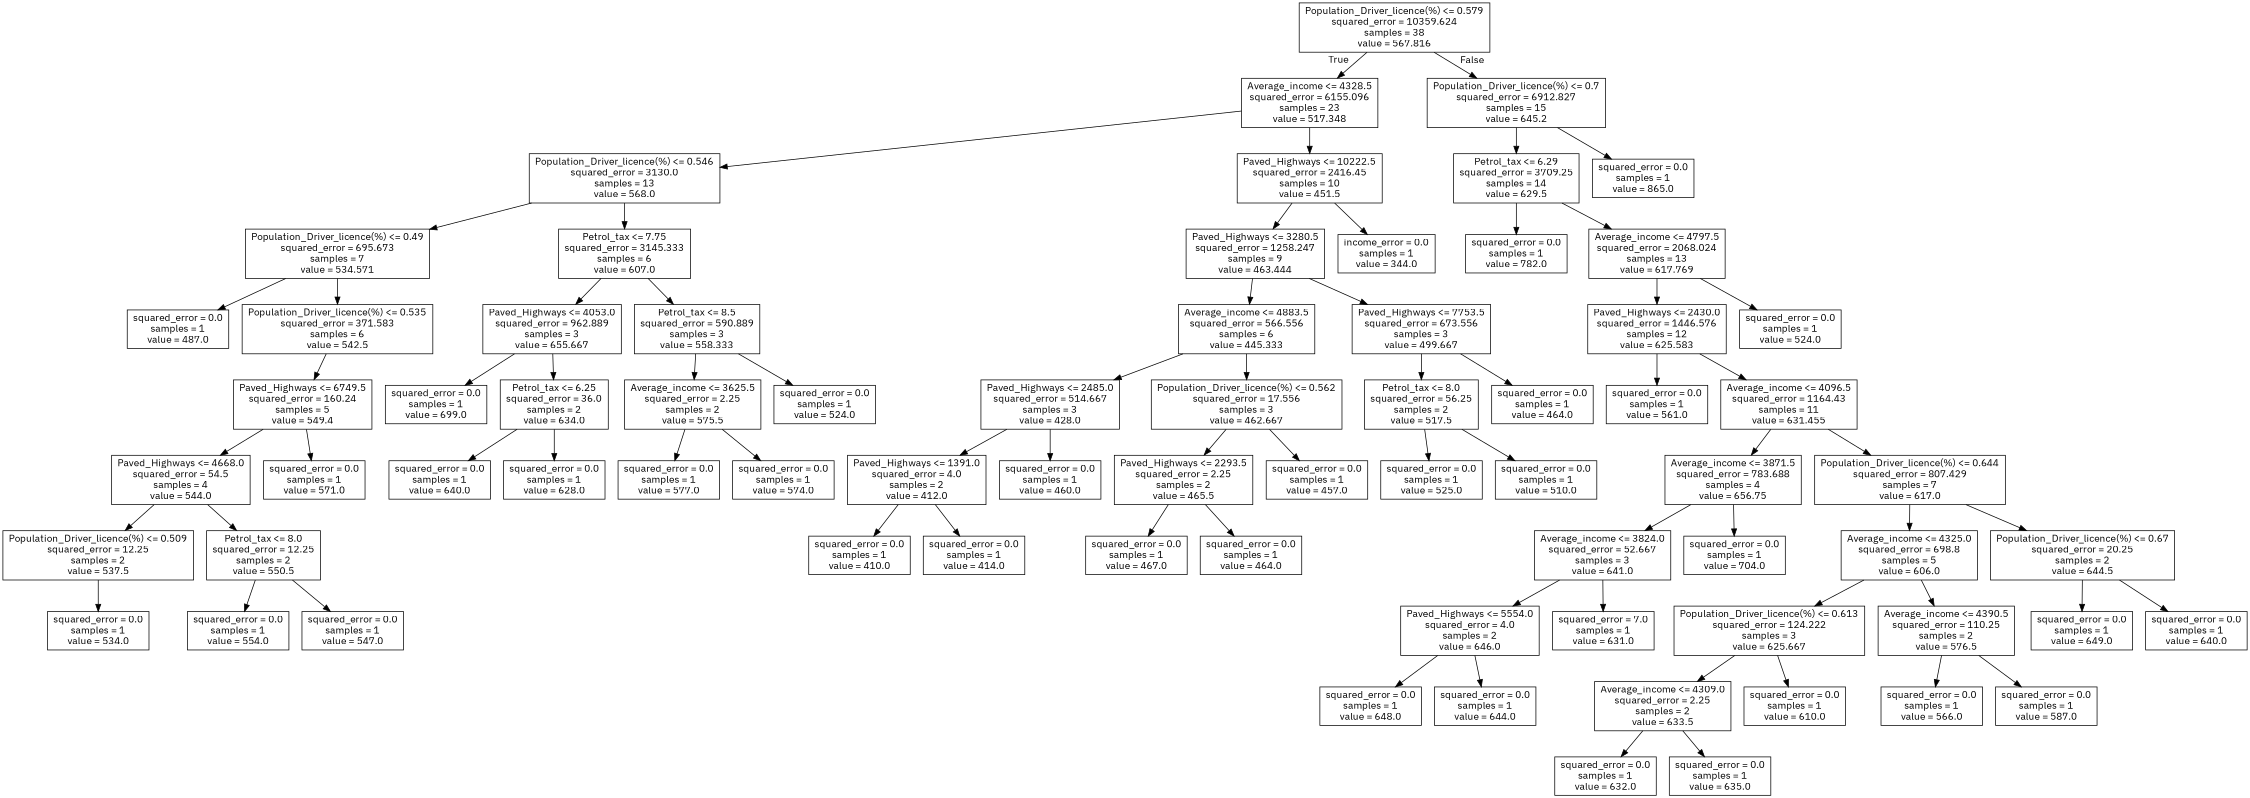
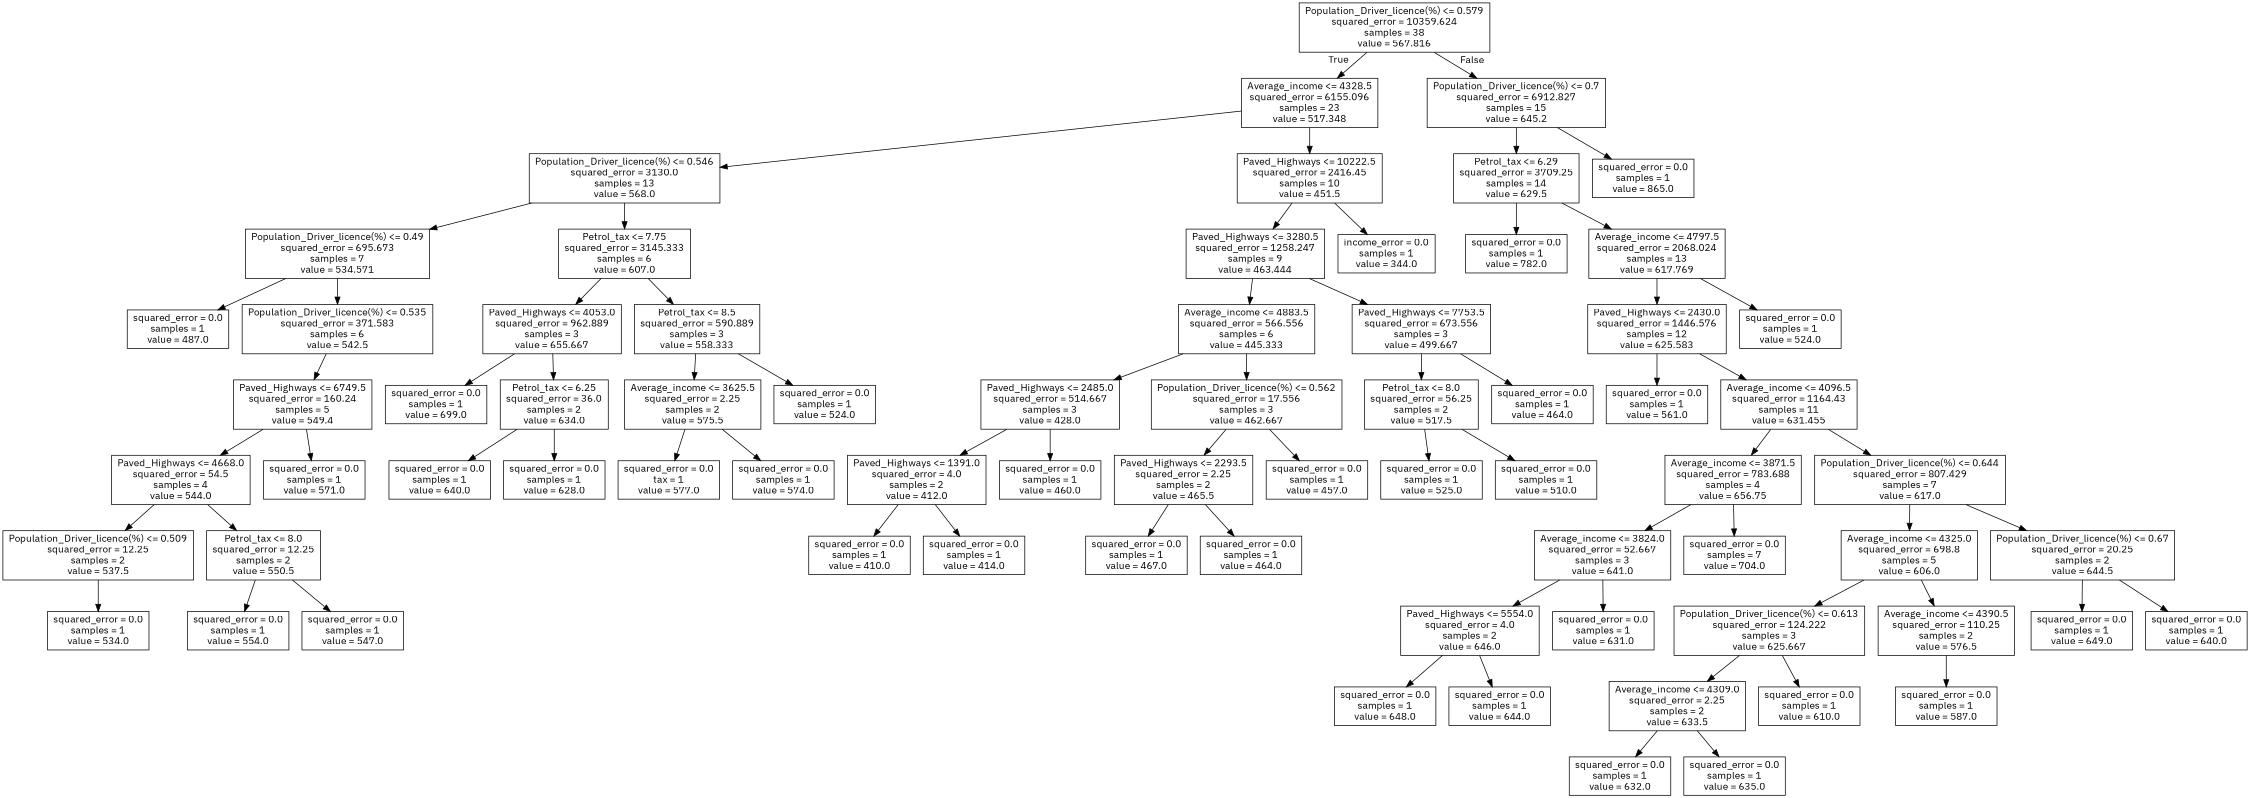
node "squared_error = 0.0 samples = 1 value = 577.0": label "squared_error = 0.0 samples = 1 value = 577.0" -> "squared_error = 0.0 tax = 1 value = 577.0"
node "squared_error = 0.0 samples = 1 value = 704.0": label "squared_error = 0.0 samples = 1 value = 704.0" -> "squared_error = 0.0 samples = 7 value = 704.0"
node "squared_error = 7.0 samples = 1 value = 631.0": label "squared_error = 7.0 samples = 1 value = 631.0" -> "squared_error = 0.0 samples = 1 value = 631.0"
node "squared_error = 0.0 samples = 1 value = 566.0": removed
